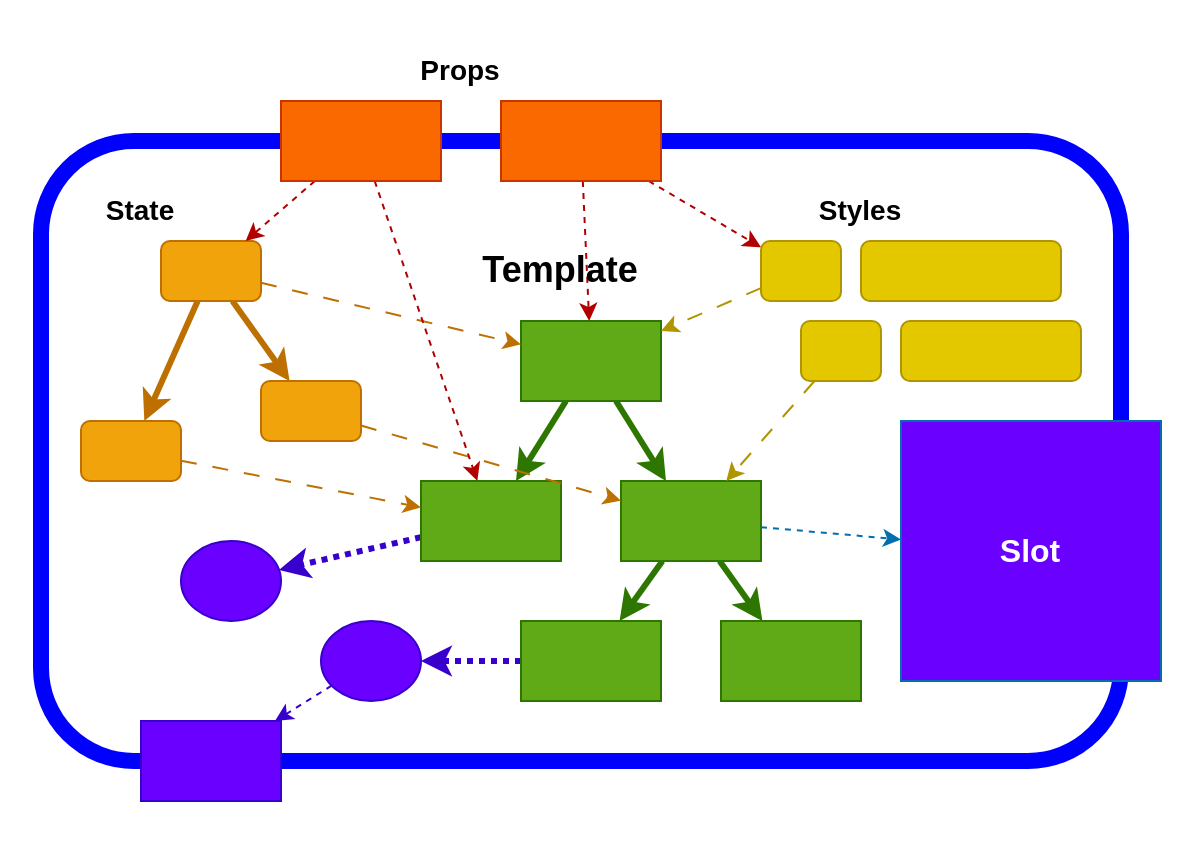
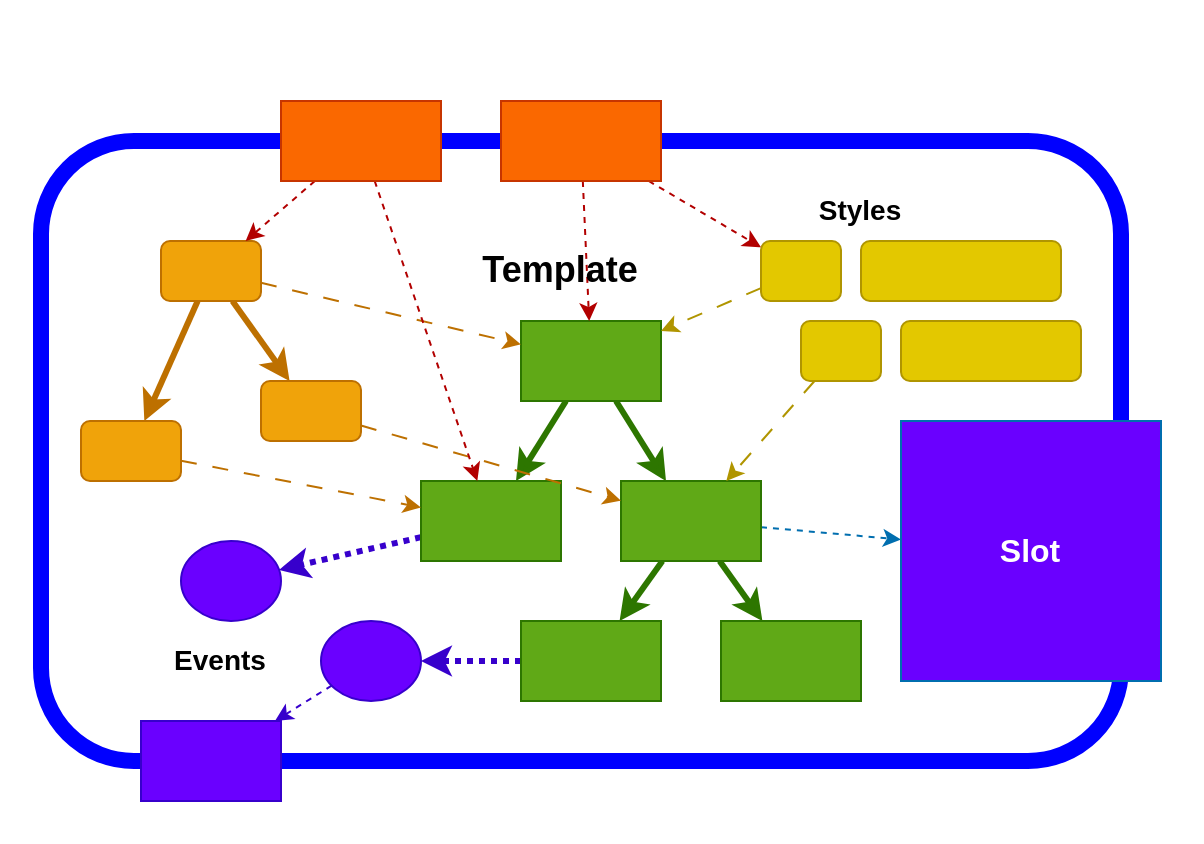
node "Props": removed
node "State": removed
node "Events": added
